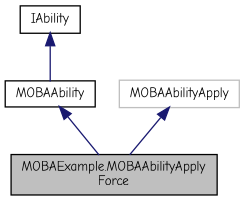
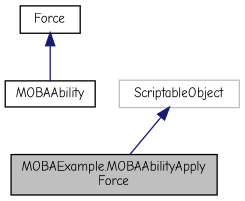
node "IAbility": label "IAbility" -> "Force"
node "MOBAAbilityApply": label "MOBAAbilityApply" -> "ScriptableObject"
edge "MOBAExample.MOBAAbilityApply Force" -> "MOBAAbility": removed
